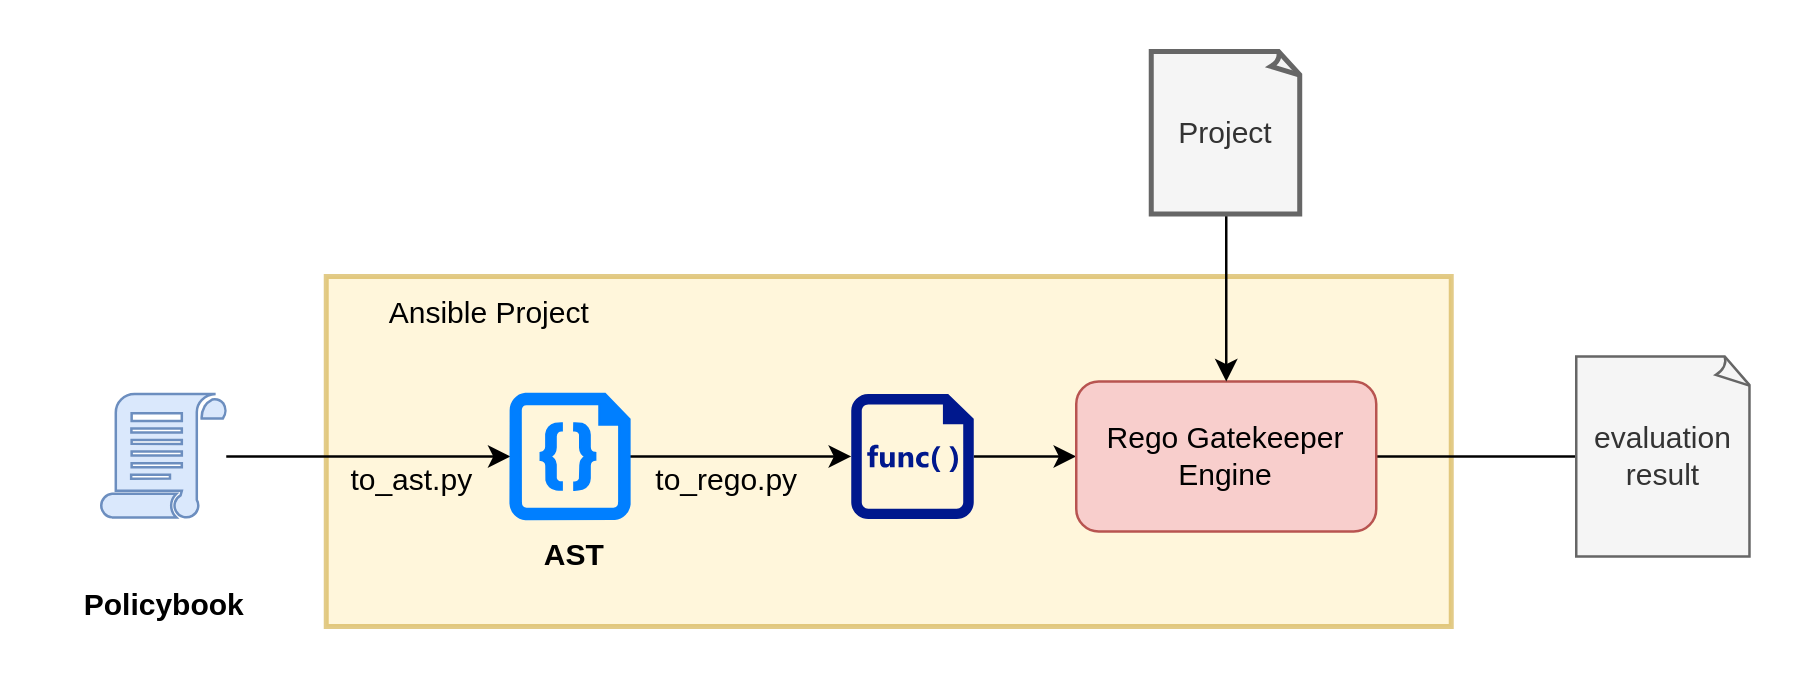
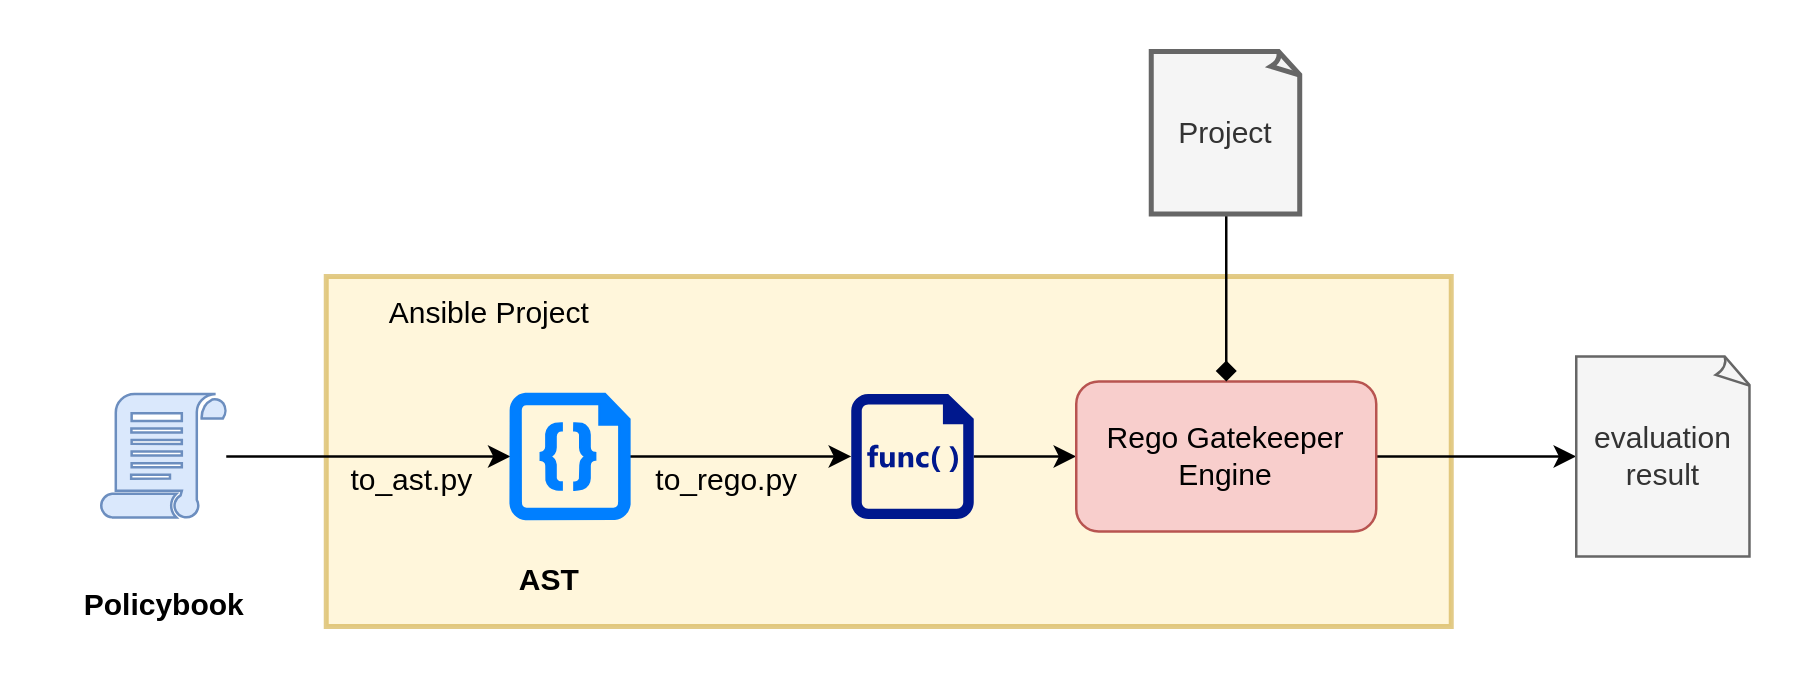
edge "Project" -> "Rego Gatekeeper Engine": arrowhead classic -> diamond
edge "Rego Gatekeeper Engine" -- "evaluation result": arrowhead none -> classic
node "AST": moved (573, 556) -> (548, 581)
